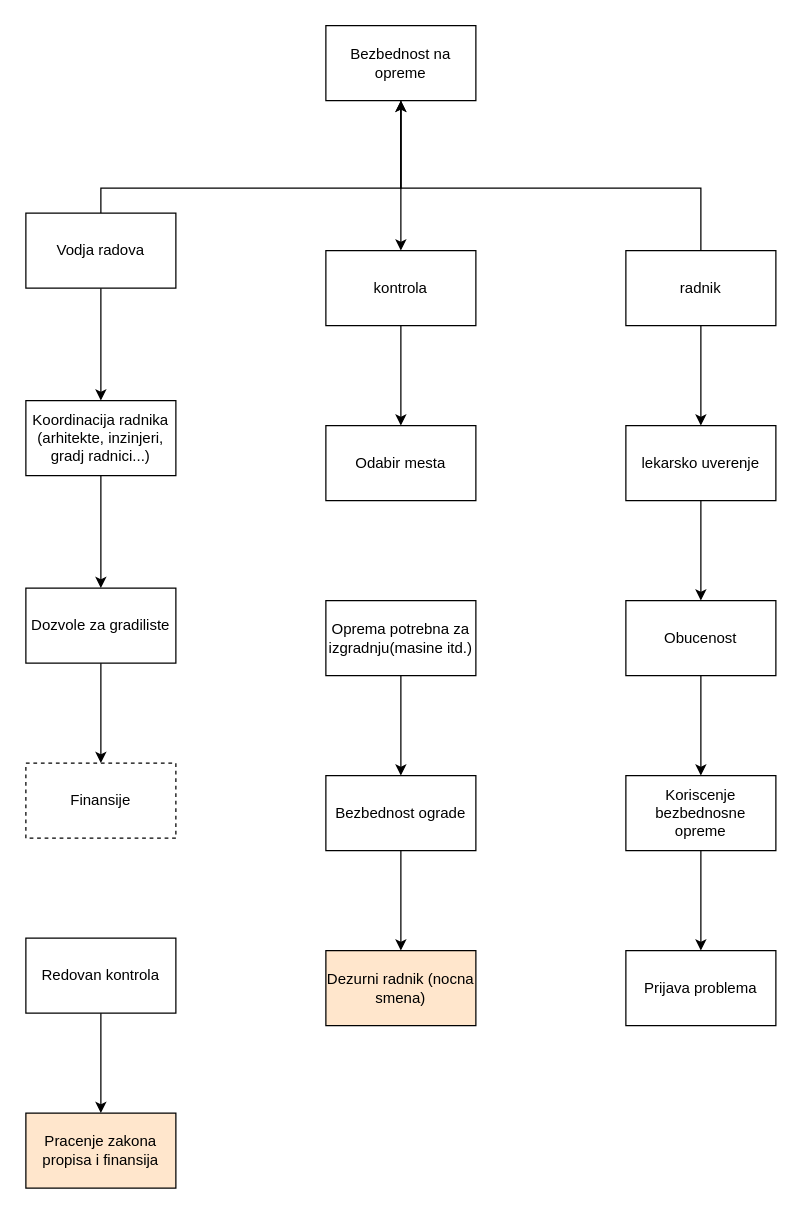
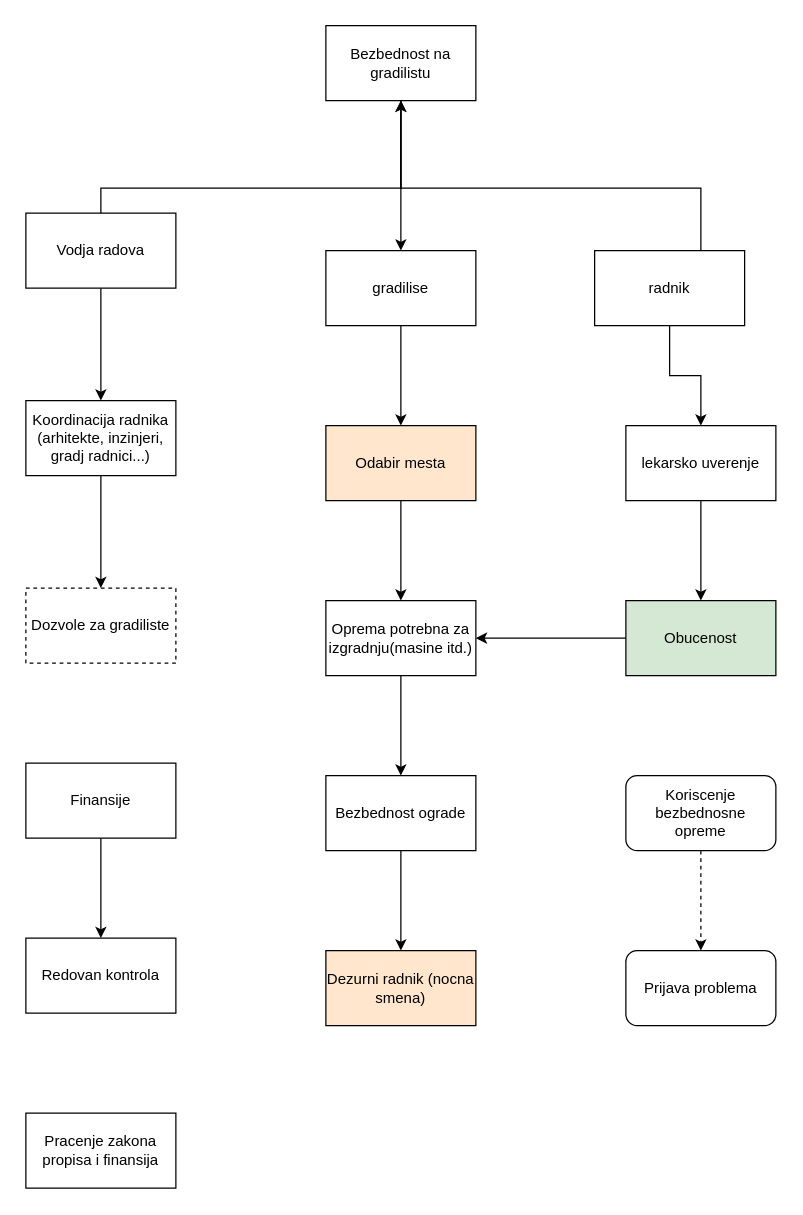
node "Bezbednost na opreme": label "Bezbednost na opreme" -> "Bezbednost na gradilistu"
node "kontrola": label "kontrola" -> "gradilise"
node "radnik": moved (701, 288) -> (669, 288)
node "Odabir mesta": fillcolor #ffffff -> #ffe6cc
edge "Odabir mesta" -> "Oprema potrebna za izgradnju(masine itd.)": added
node "Dozvole za gradiliste": style solid -> dashed
node "Obucenost": fillcolor #ffffff -> #d5e8d4
edge "Dozvole za gradiliste" -> "Finansije": removed
edge "Obucenost" -> "Koriscenje bezbednosne opreme": now "Obucenost" -> "Oprema potrebna za izgradnju(masine itd.)"
node "Finansije": style dashed -> solid
node "Koriscenje bezbednosne opreme": shape rectangle -> rounded rectangle
edge "Finansije" -> "Redovan kontrola": added
edge "Koriscenje bezbednosne opreme" -> "Prijava problema": style solid -> dashed
node "Prijava problema": shape rectangle -> rounded rectangle
edge "Redovan kontrola" -> "Pracenje zakona propisa i finansija": removed
node "Pracenje zakona propisa i finansija": fillcolor #ffe6cc -> #ffffff
